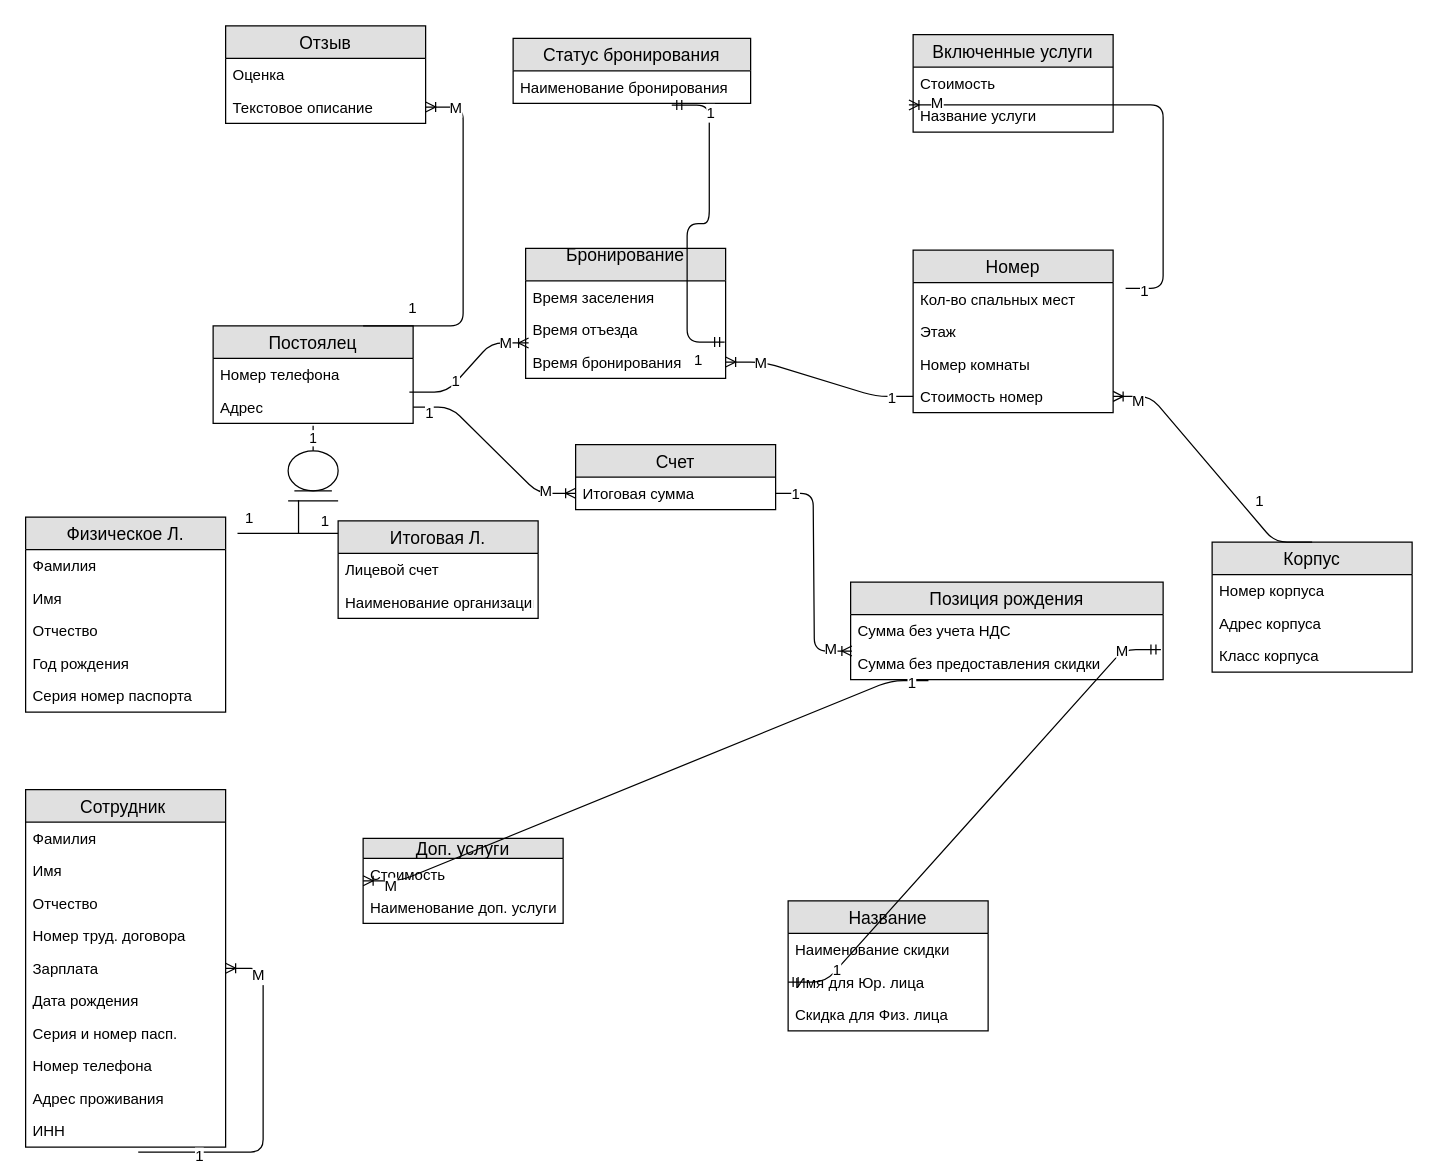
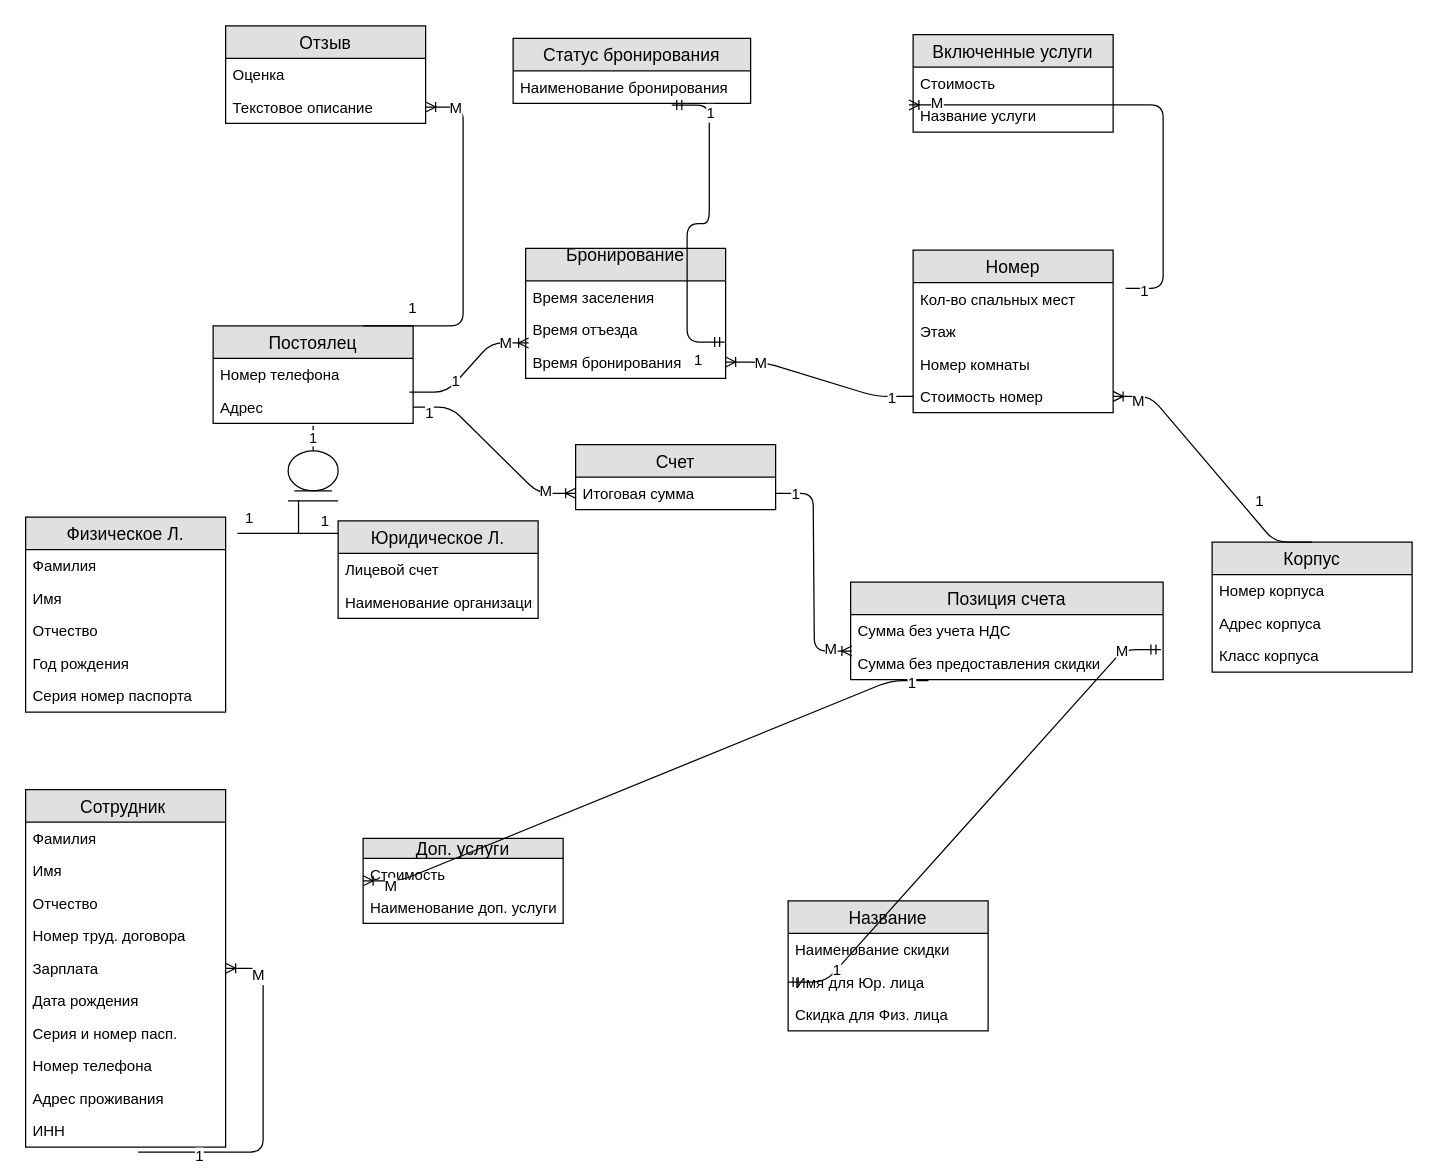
node "Итоговая Л.": label "Итоговая Л." -> "Юридическое Л."
node "Позиция рождения": label "Позиция рождения" -> "Позиция счета"
